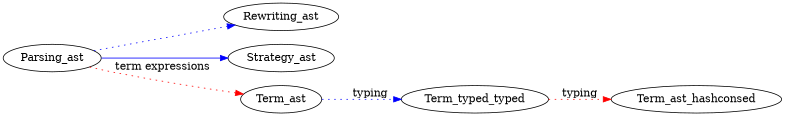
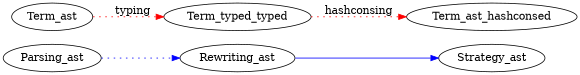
edge "Parsing_ast" -> "Strategy_ast": now "Rewriting_ast" -> "Strategy_ast"
edge "Parsing_ast" -> "Term_ast": removed, label "term expressions"
edge "Term_typed_typed" -> "Term_ast_hashconsed": label "typing" -> "hashconsing"
edge "Term_ast" -> "Term_typed_typed": color blue -> red
